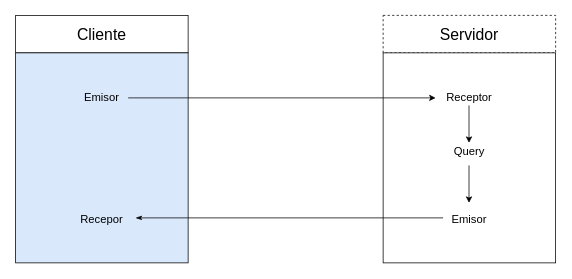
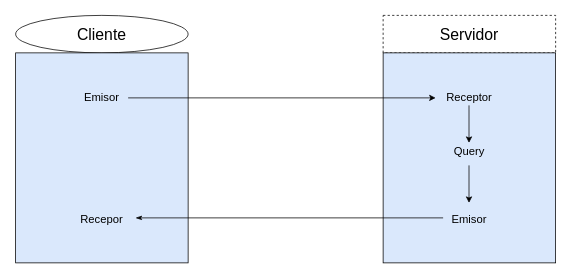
node "Cliente": shape rectangle -> ellipse
node "Receptor Query Emisor": fillcolor #ffffff -> #dae8fc
